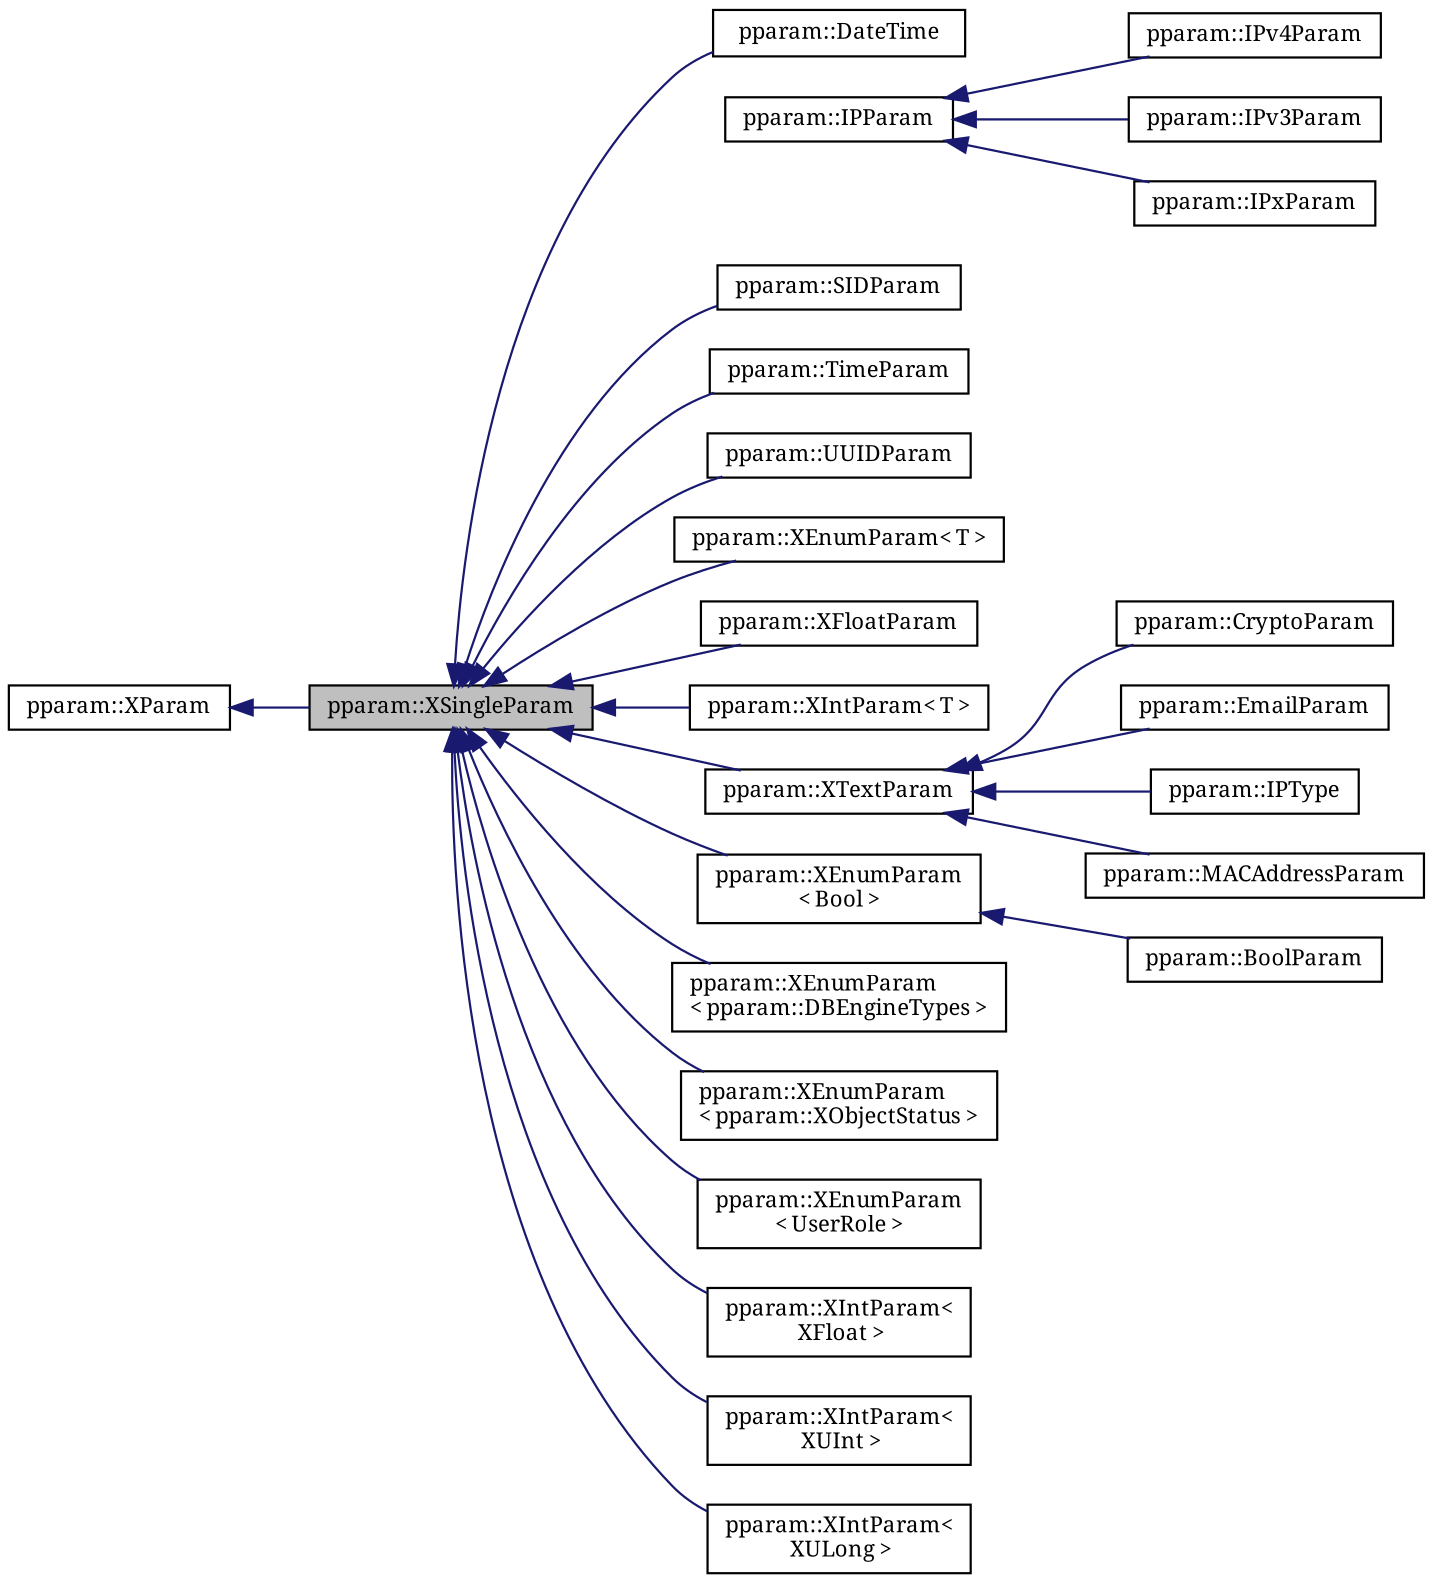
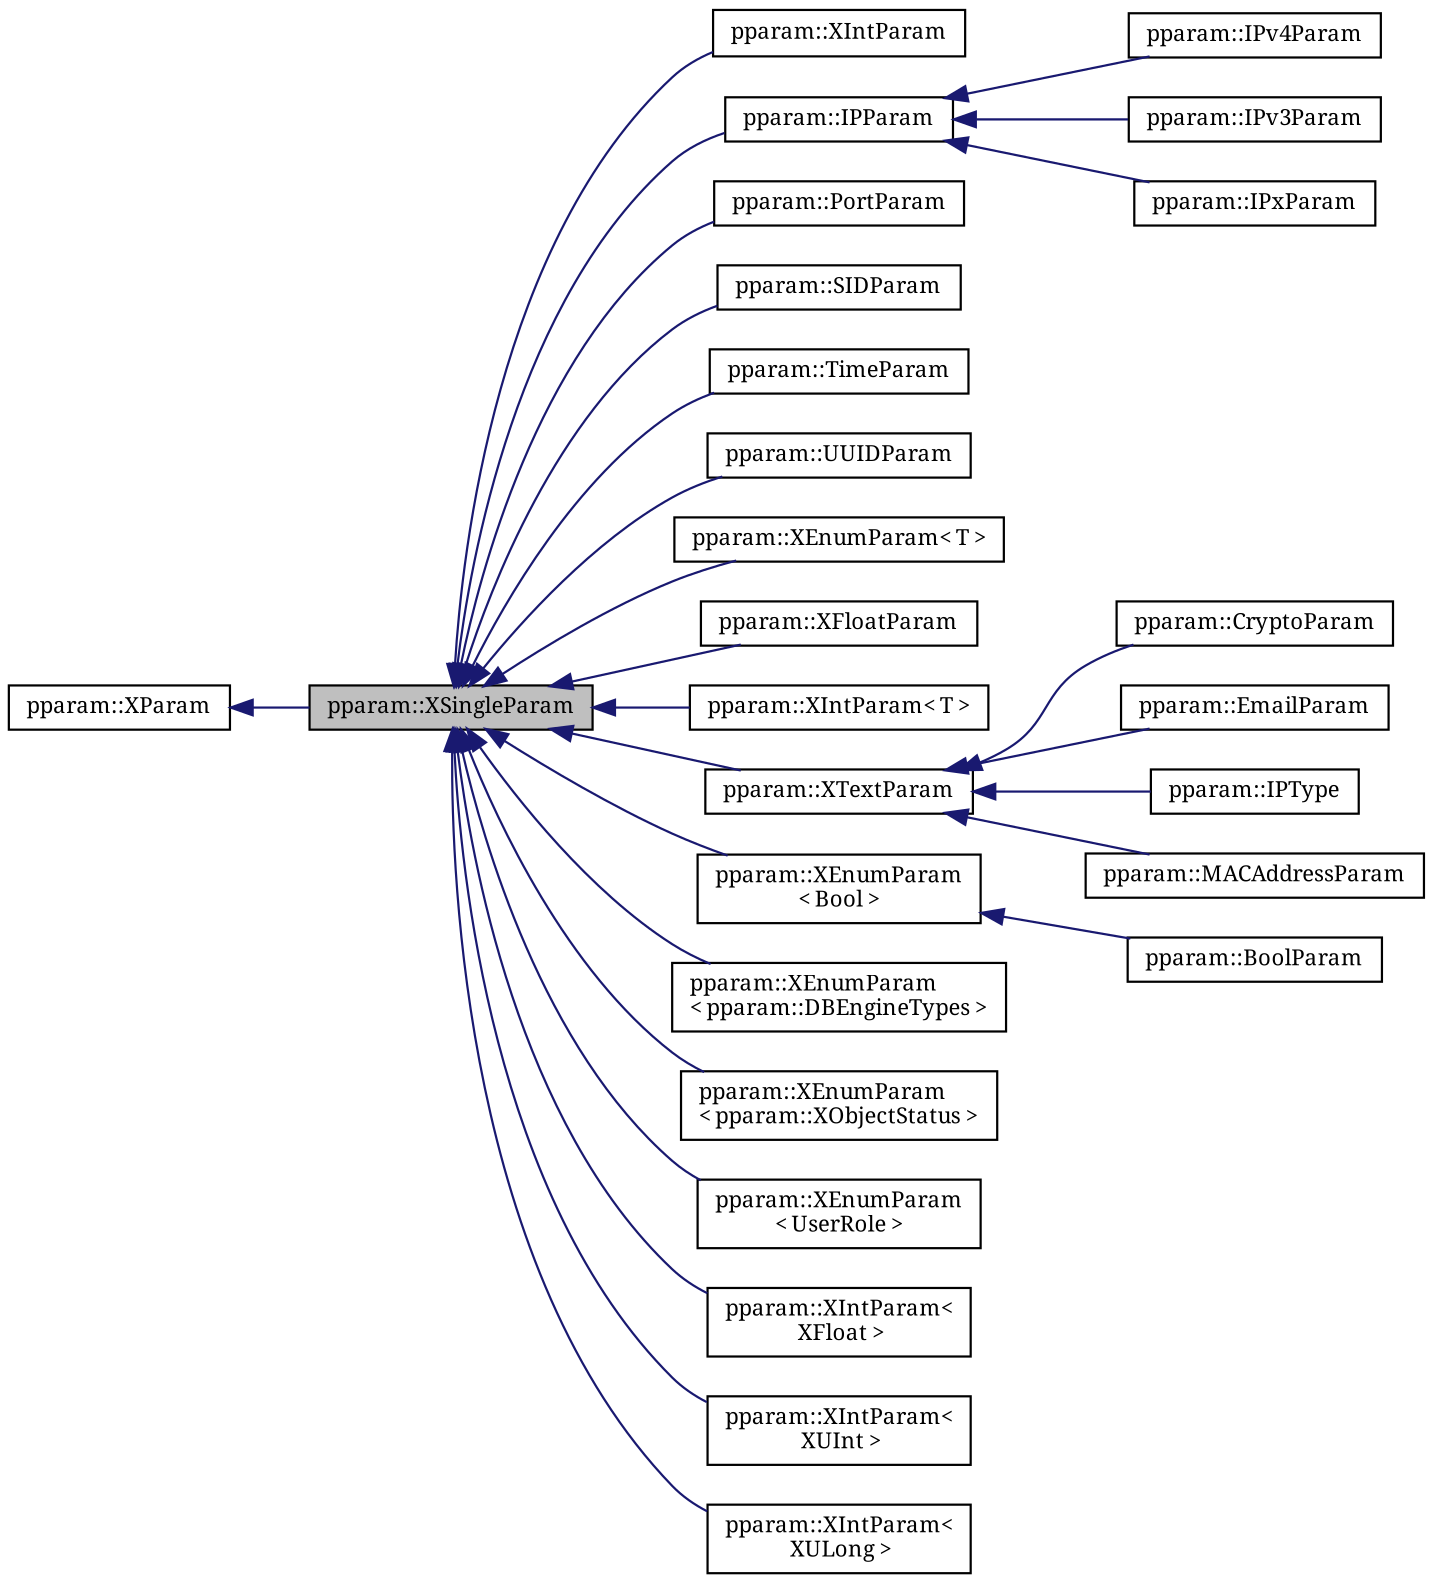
node "pparam::DateTime": label "pparam::DateTime" -> "pparam::XIntParam"
node "pparam::PortParam": added
edge "pparam::IPParam" -> "pparam::XSingleParam": added
